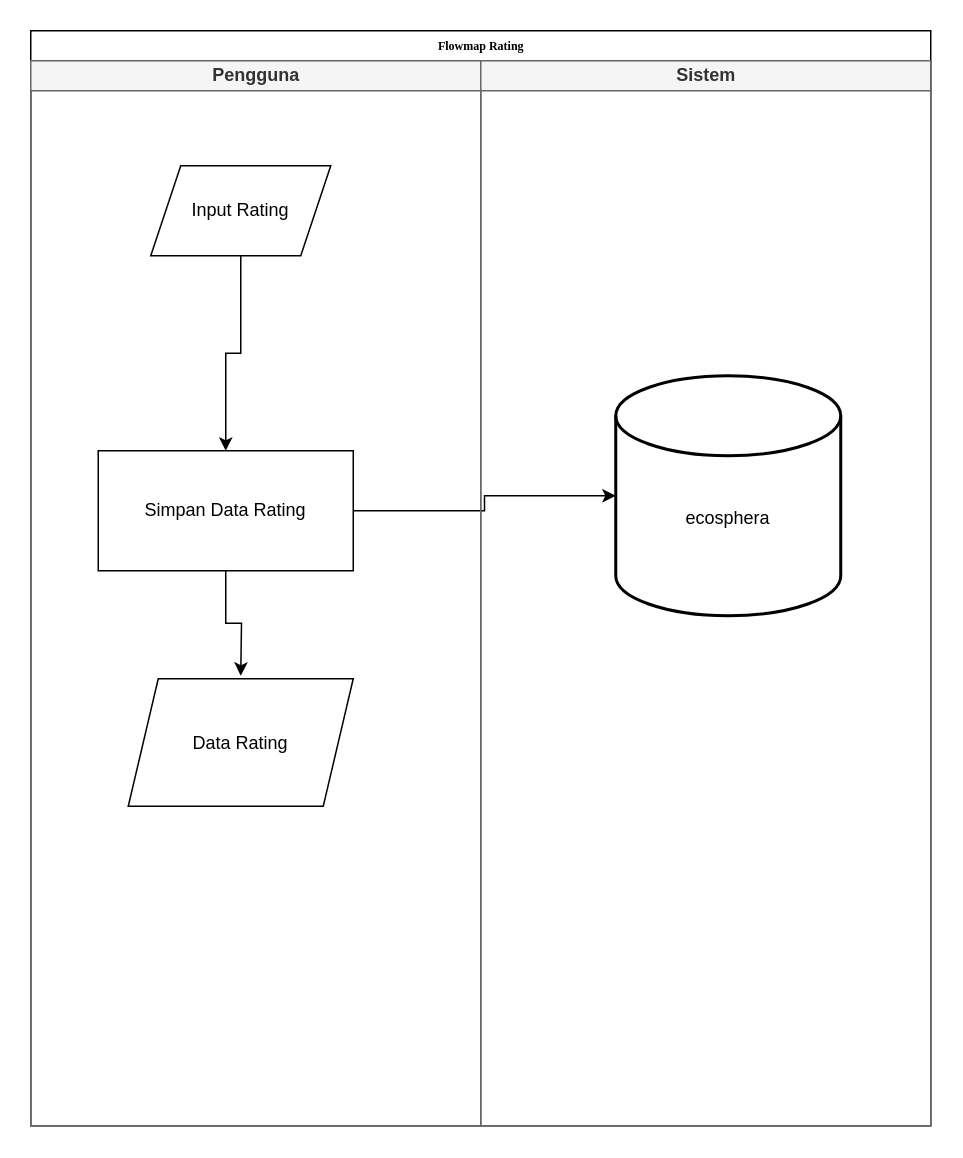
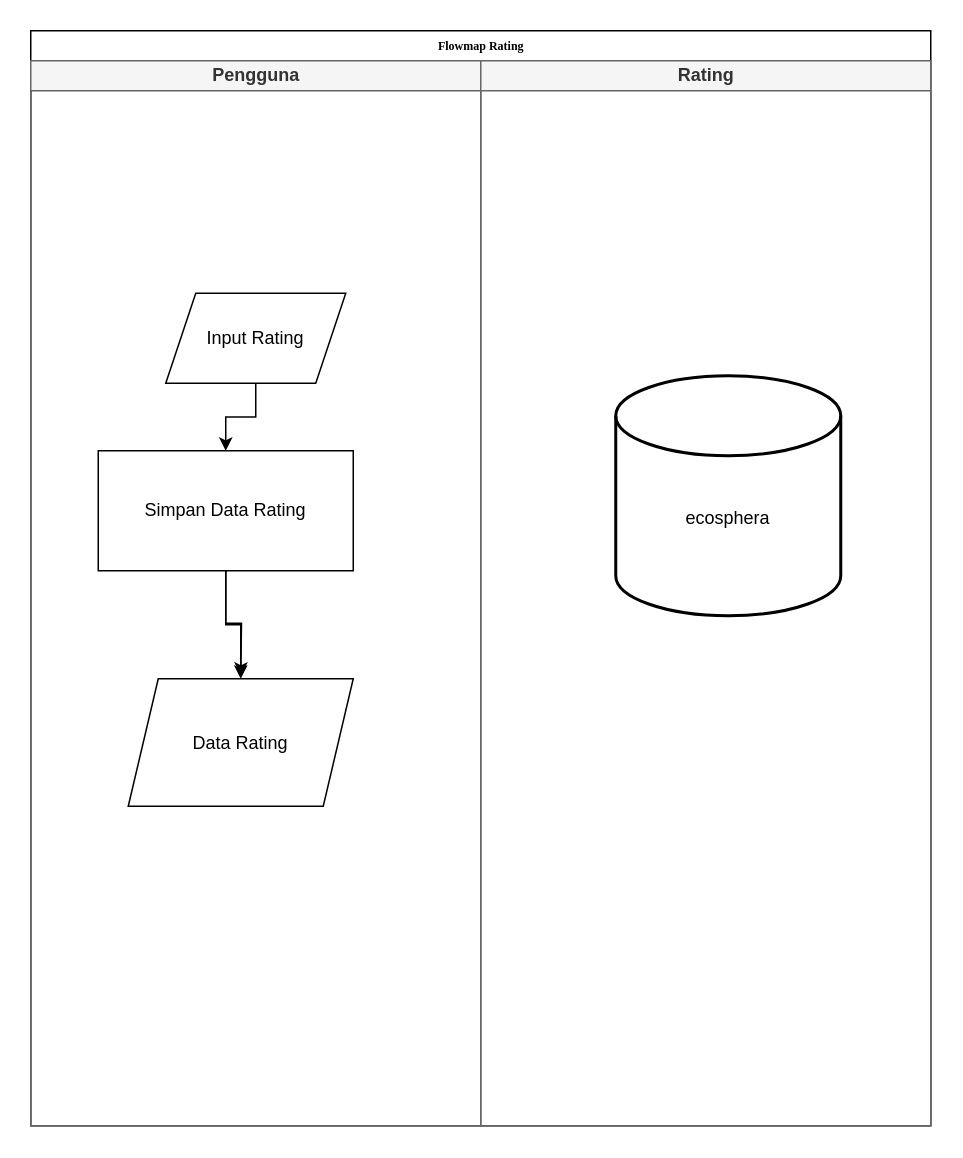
node "Sistem": label "Sistem" -> "Rating"
node "Input Rating": moved (241, 211) -> (256, 338)
edge "Simpan Data Rating" -> "ecosphera": now "Simpan Data Rating" -> "Data Rating"
